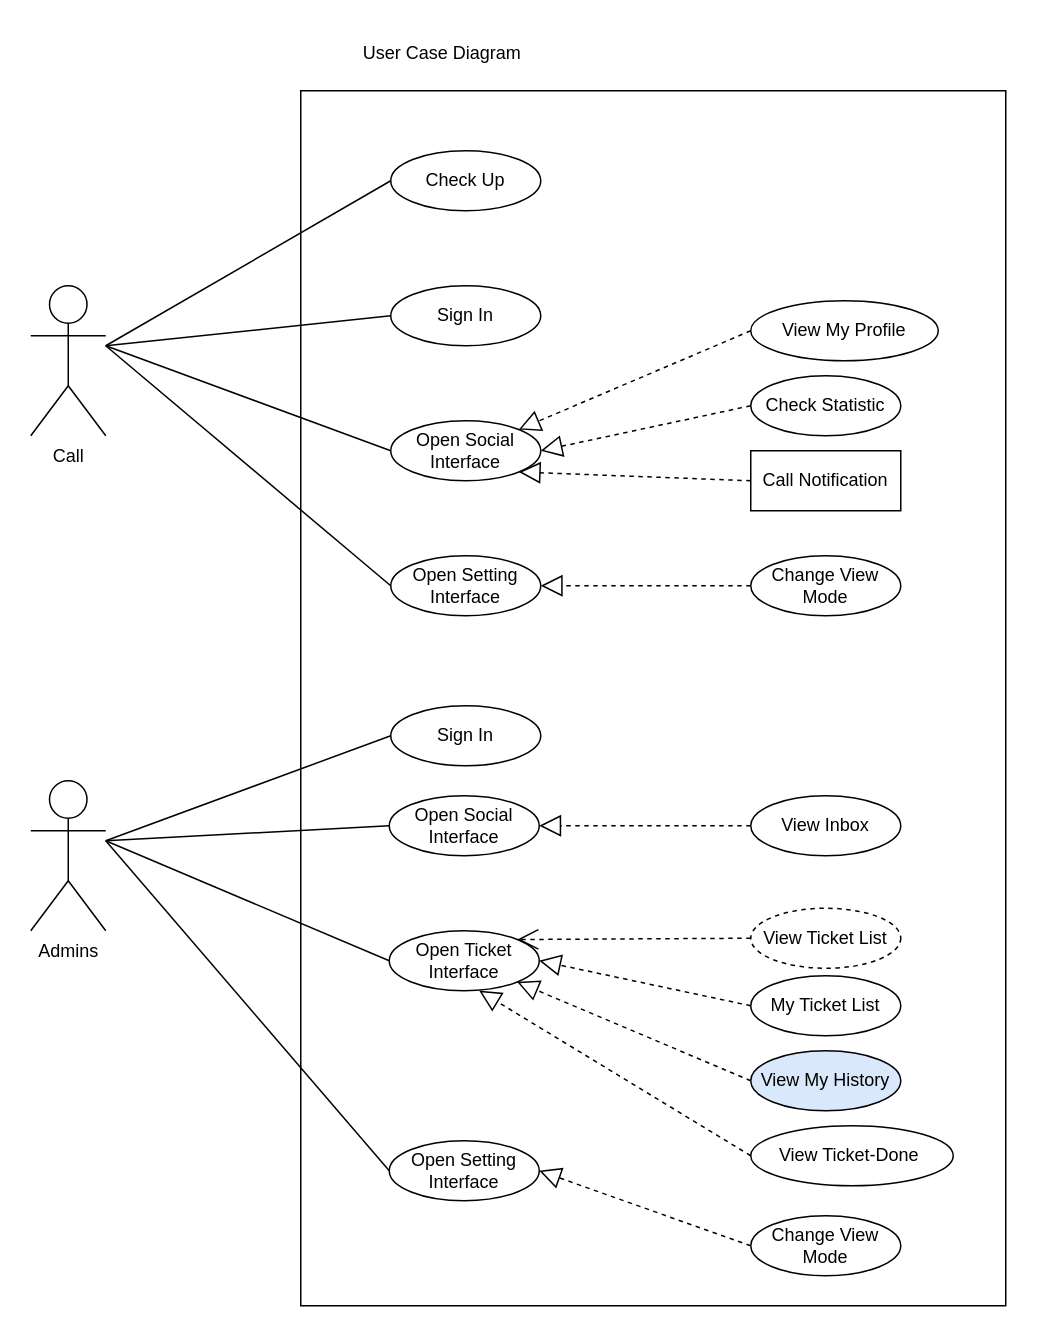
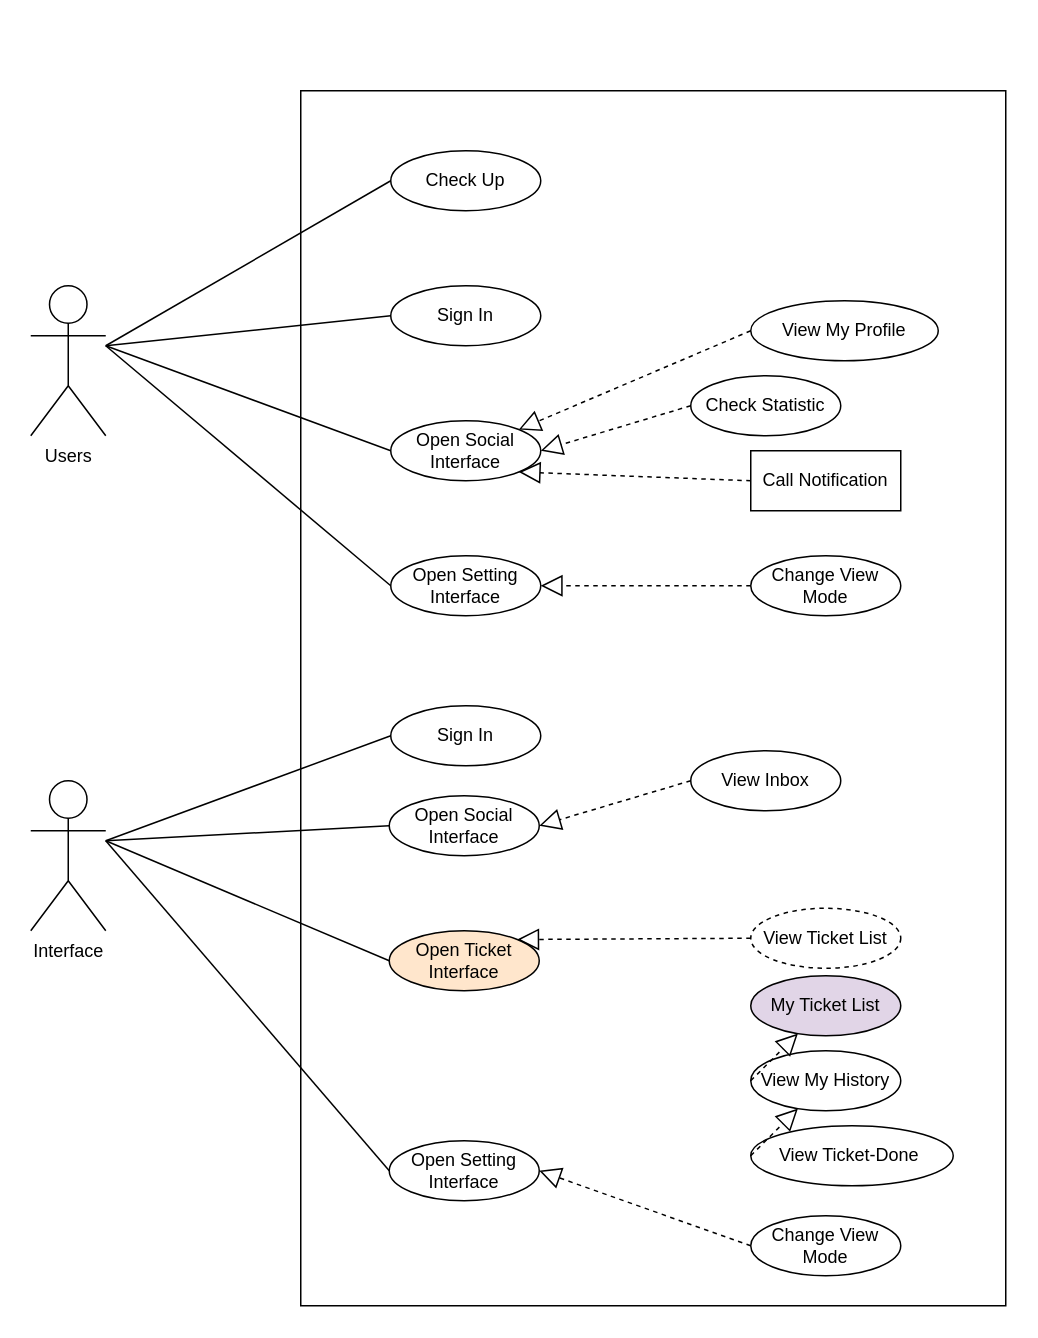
node "User Case Diagram": removed
node "Check Statistic": moved (826, 406) -> (766, 406)
node "Call": label "Call" -> "Users"
node "View Inbox": moved (826, 826) -> (766, 781)
edge "View Ticket List" -> "Open Ticket Interface": arrowhead open -> block
node "Admins": label "Admins" -> "Interface"
node "Open Ticket Interface": fillcolor #ffffff -> #ffe6cc
edge "My Ticket List" -> "Open Ticket Interface": removed
node "My Ticket List": fillcolor #ffffff -> #e1d5e7
edge "View My History" -> "Open Ticket Interface": now "View My History" -> "My Ticket List"
edge "View Ticket-Done" -> "Open Ticket Interface": now "View Ticket-Done" -> "View My History"
node "View My History": fillcolor #dae8fc -> #ffffff
